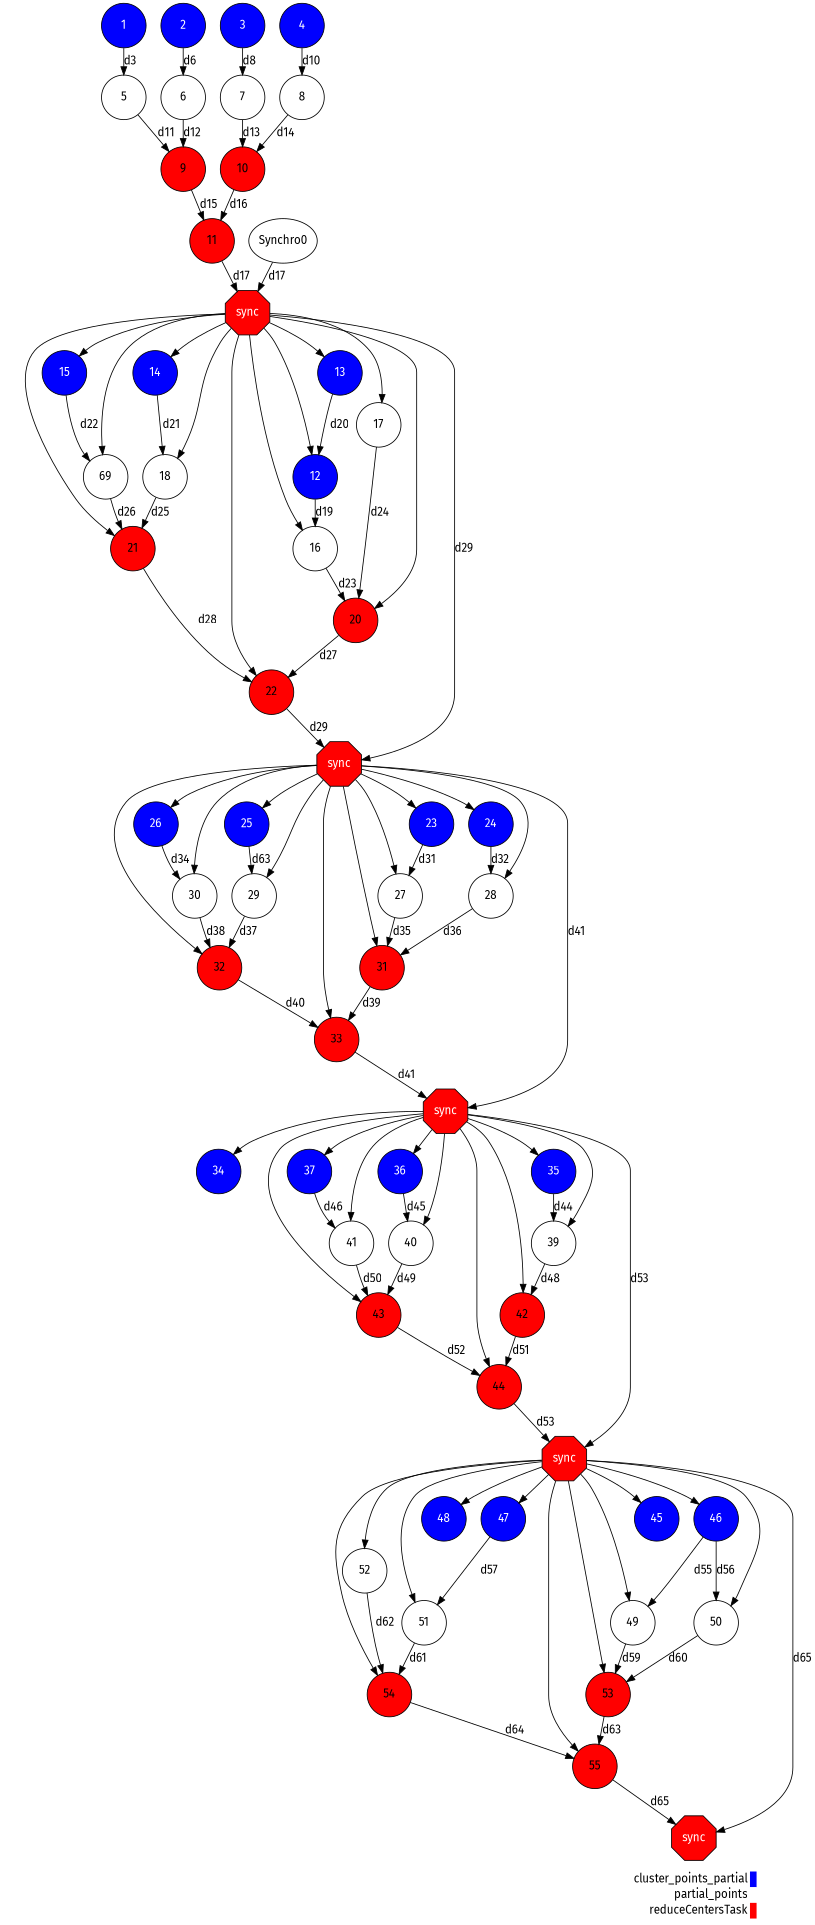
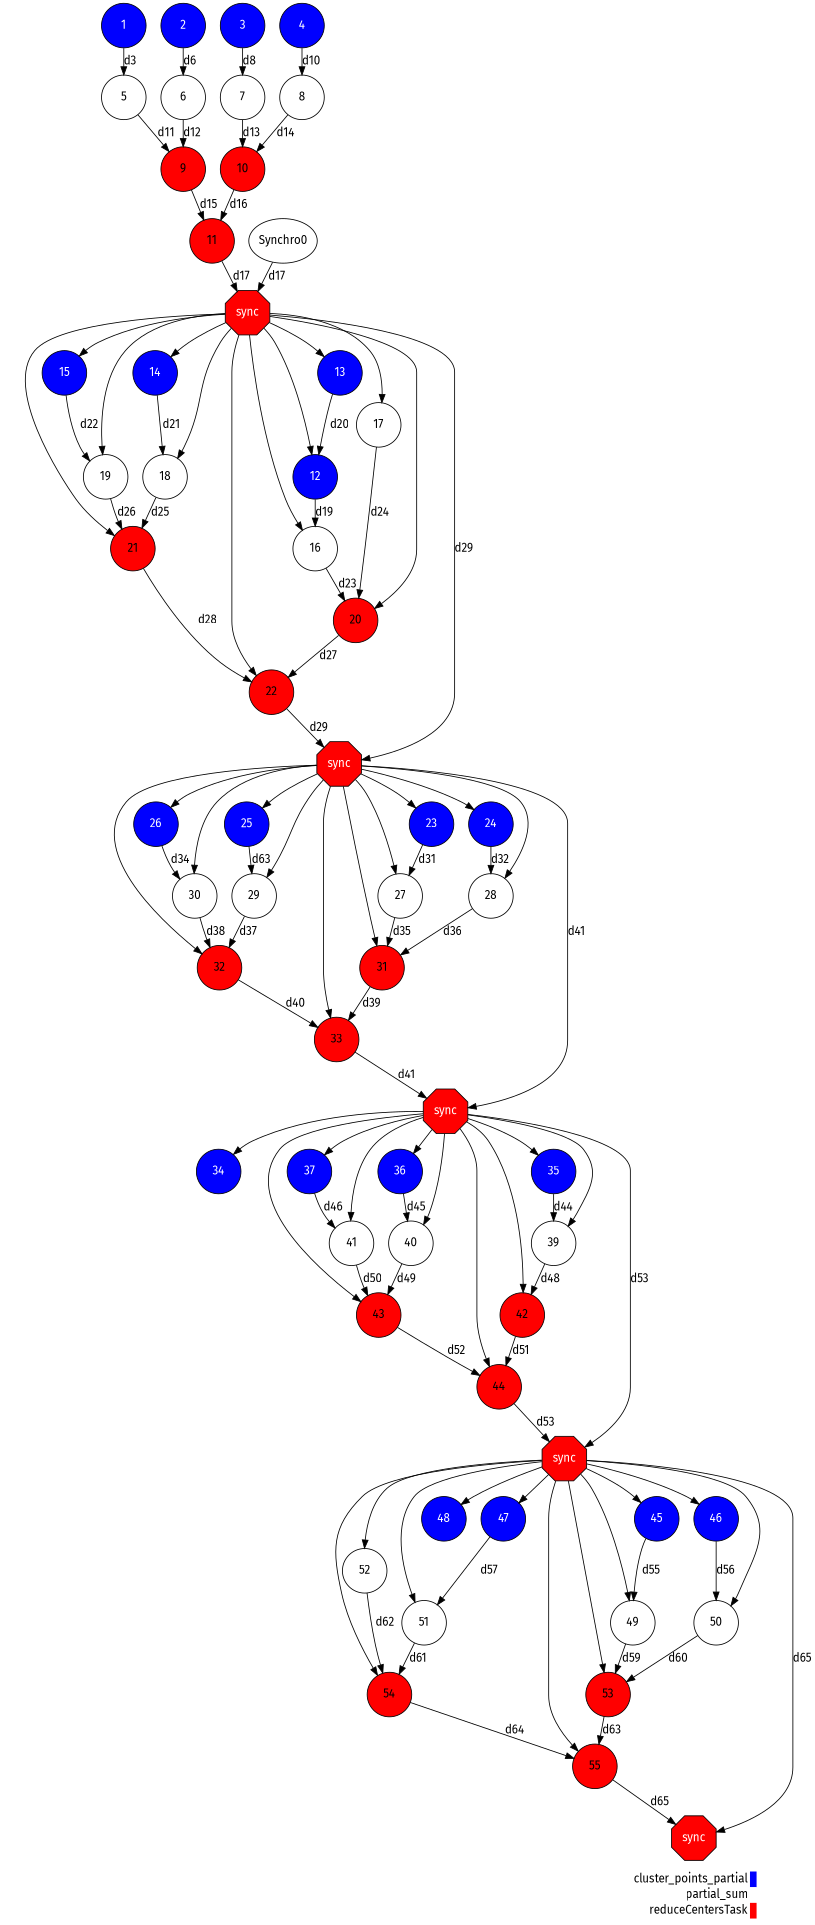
node "69": label "69" -> "19"
edge "46" -> "49": now "45" -> "49"
node "cluster_points_partial": text "partial_points" -> "partial_sum"
